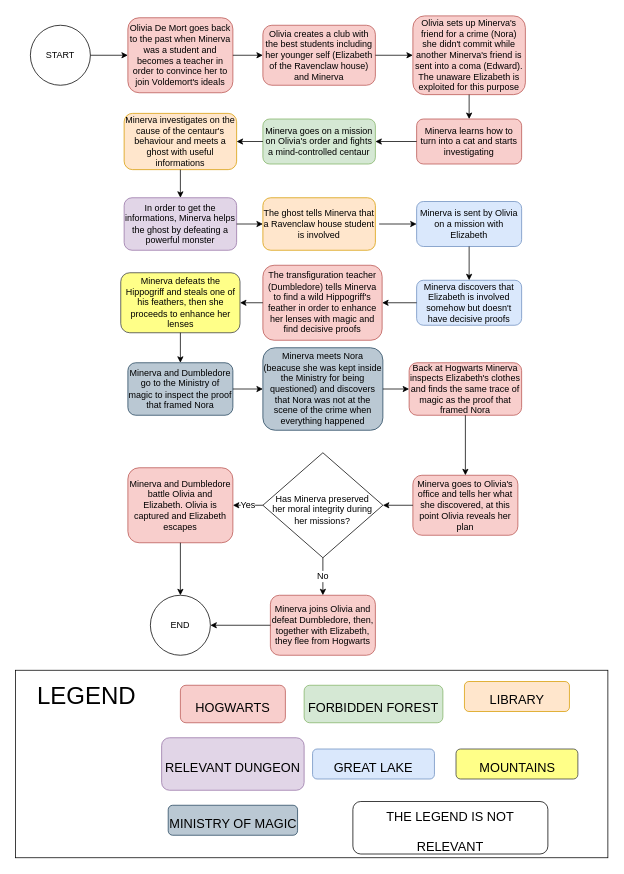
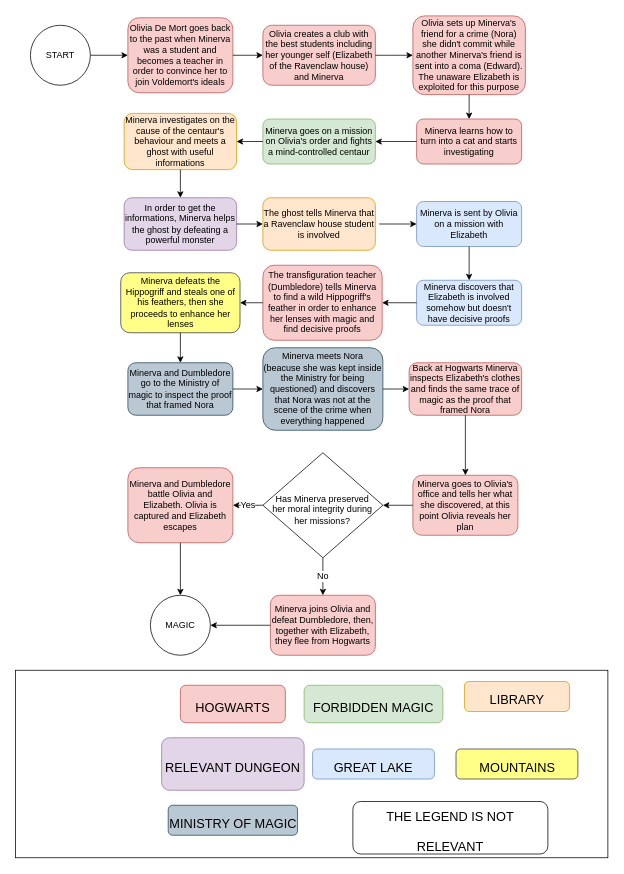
node "END": label "END" -> "MAGIC"
node "LEGEND": removed
node "FORBIDDEN FOREST": label "FORBIDDEN FOREST" -> "FORBIDDEN MAGIC"
